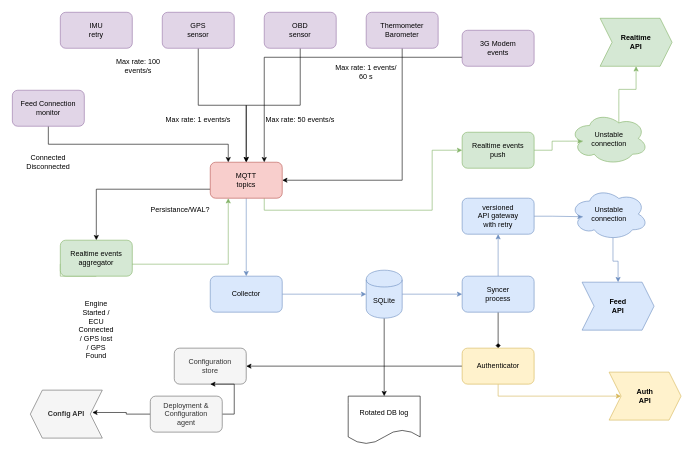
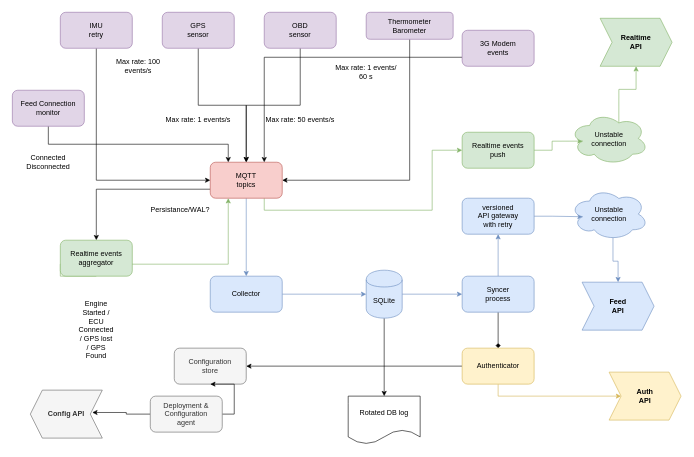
node "Thermometer Barometer": size 72x36 -> 87x27
edge "IMU retry" -> "MQTT topics": added
